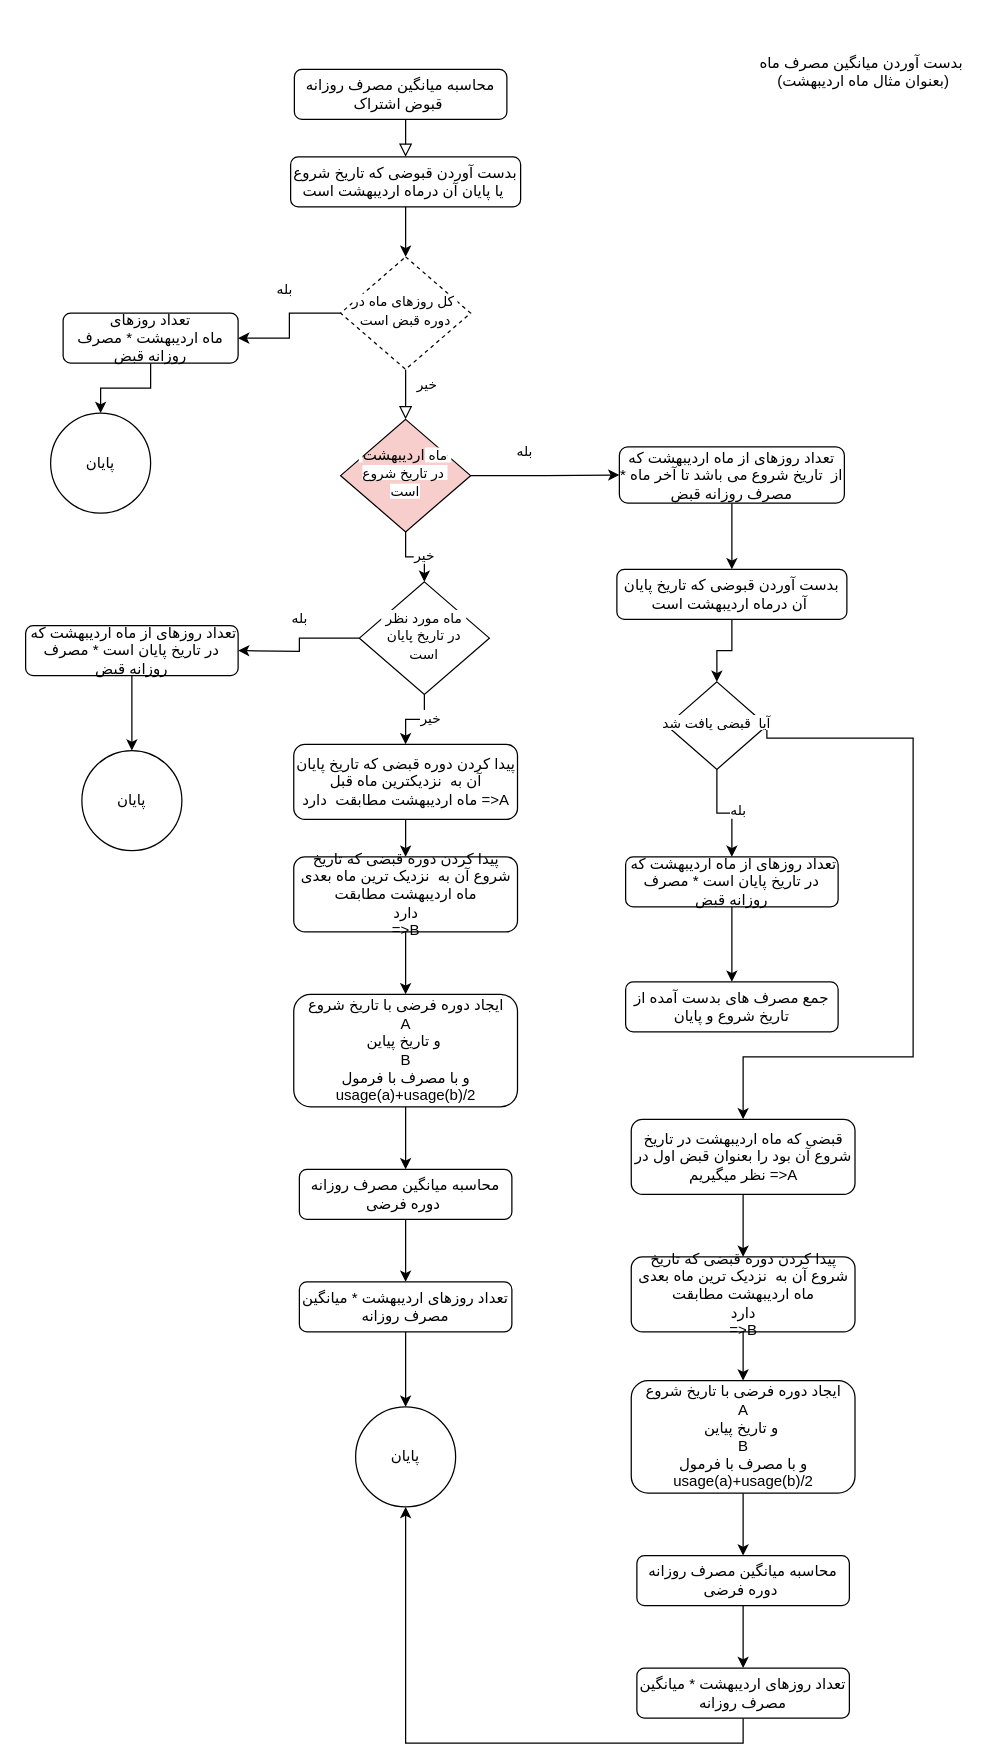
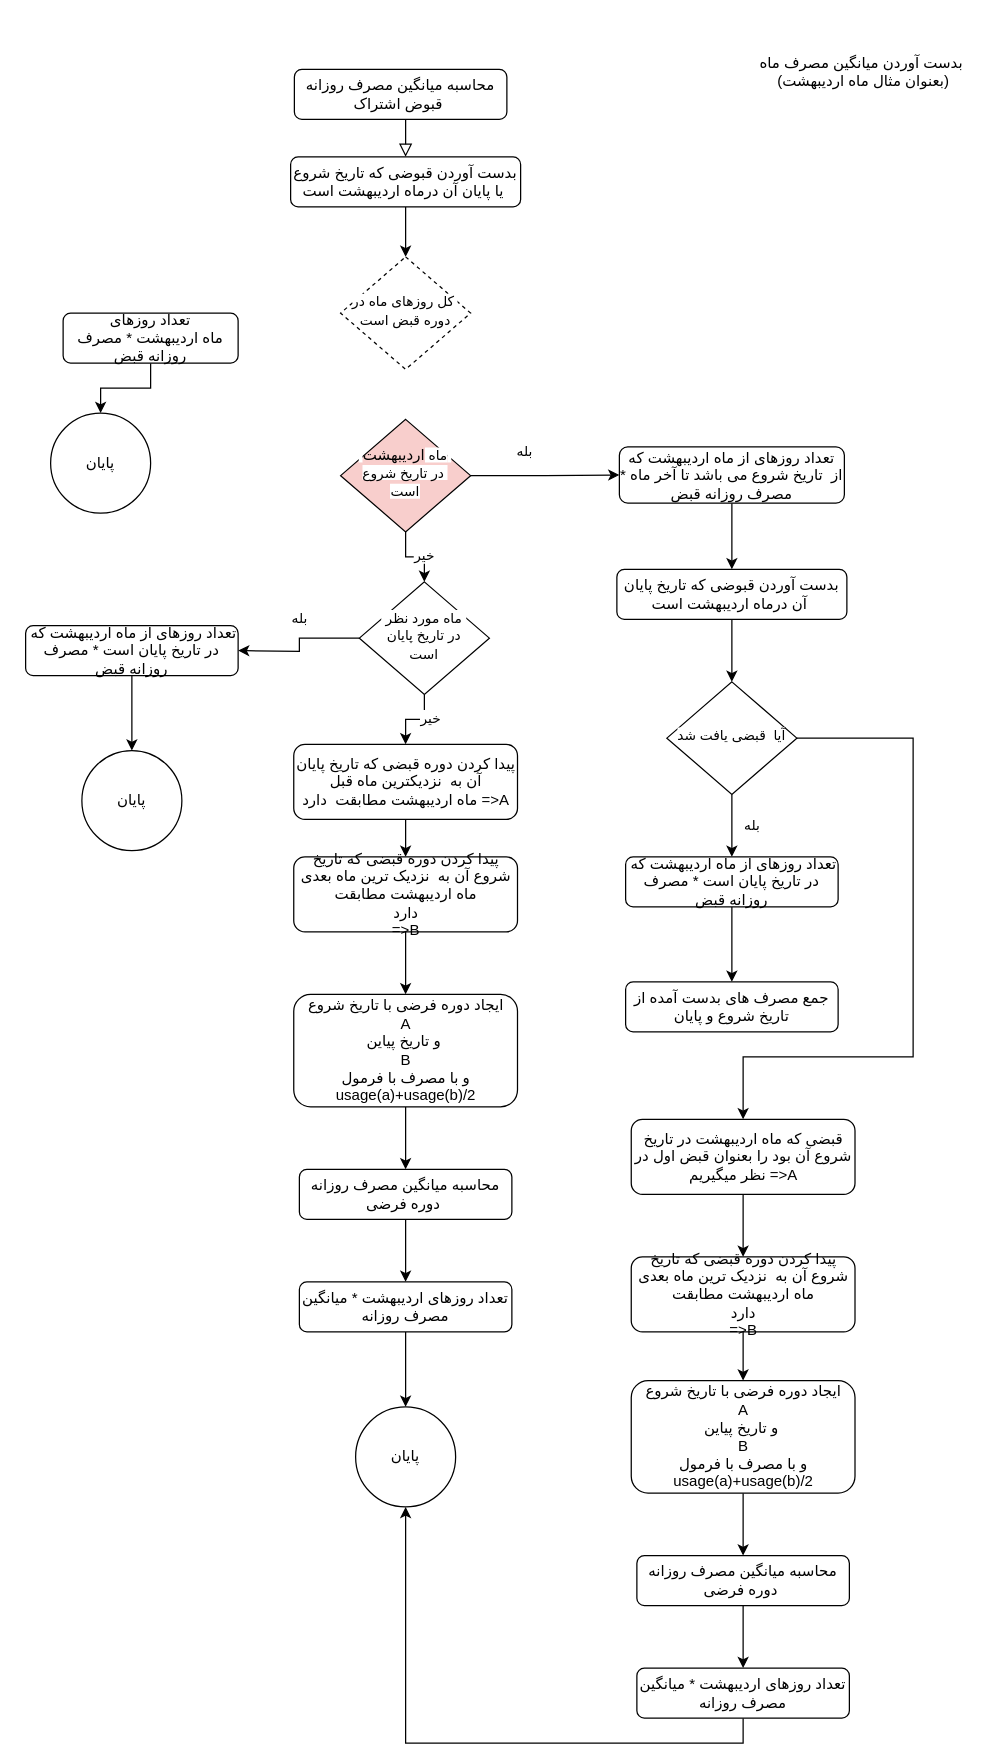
edge "کل روزهای ماه در دوره قبض است" -> "تعداد روزهای ماه اردیبهشت * مصرف روزانه قبض": removed, label "بله"
edge "کل روزهای ماه در دوره قبض است" -> "ماه اردیبهشت در تاریخ شروع است": removed, label "خیر"
node "آیا قبضی یافت شد": size 100x88 -> 130x113
